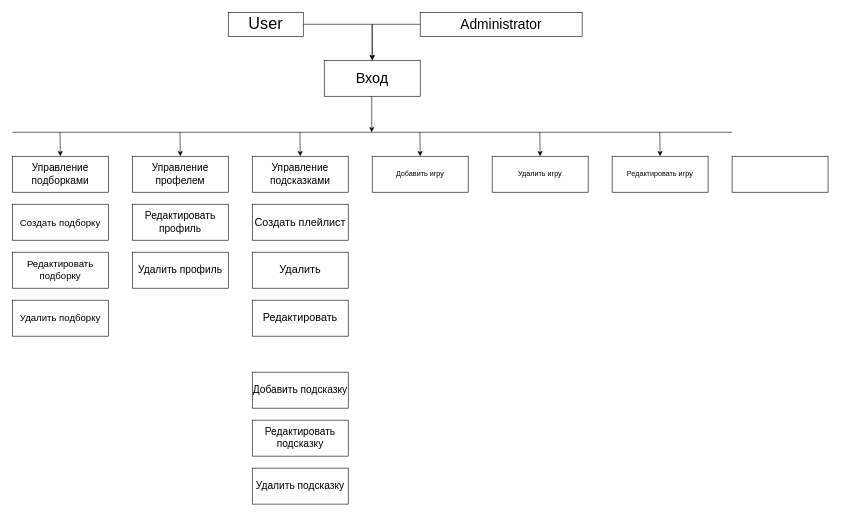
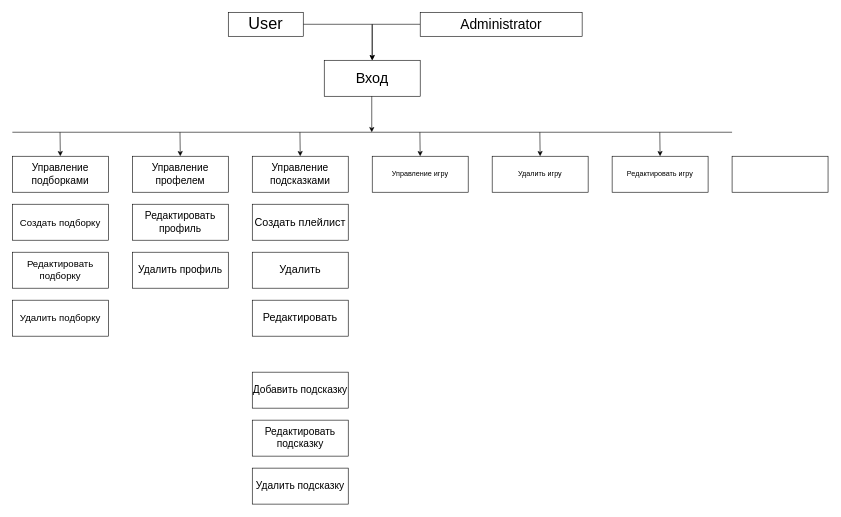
node "Добавить игру": label "Добавить игру" -> "Управление игру"
